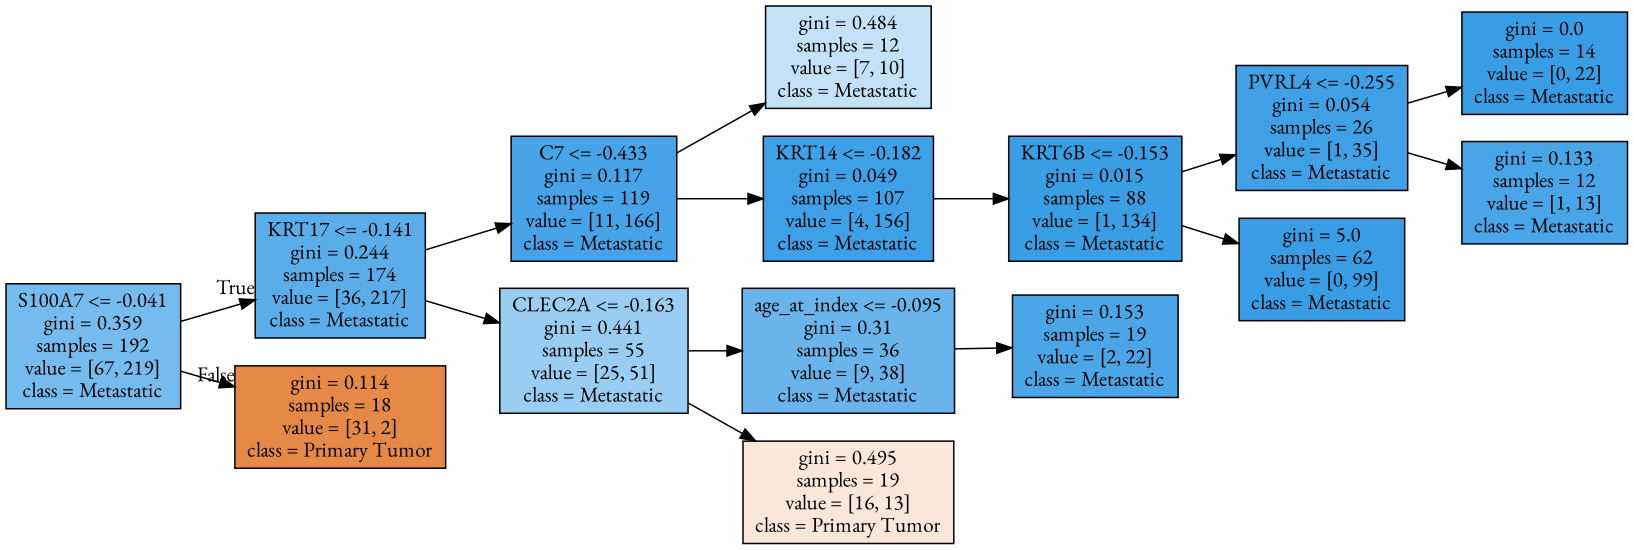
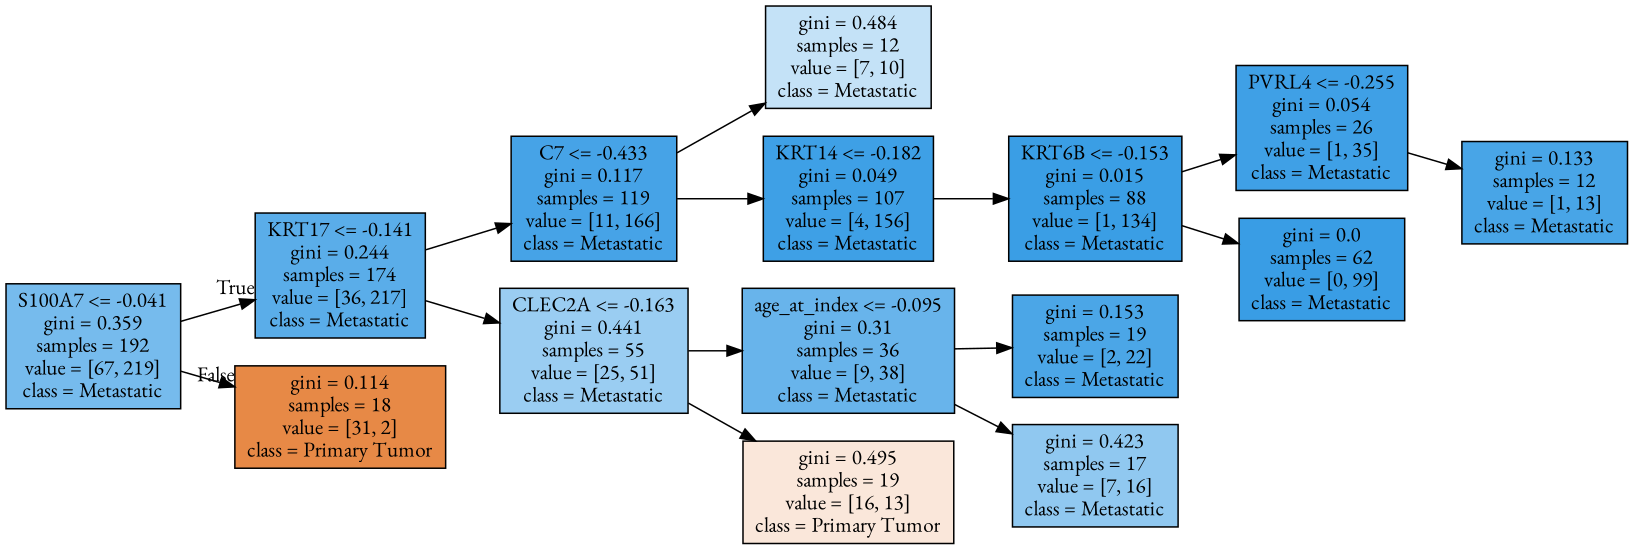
node "gini = 0.0 samples = 14 value = [0, 22] class = Metastatic": removed
node "gini = 5.0 samples = 62 value = [0, 99] class = Metastatic": label "gini = 5.0 samples = 62 value = [0, 99] class = Metastatic" -> "gini = 0.0 samples = 62 value = [0, 99] class = Metastatic"
node "gini = 0.423 samples = 17 value = [7, 16] class = Metastatic": added
